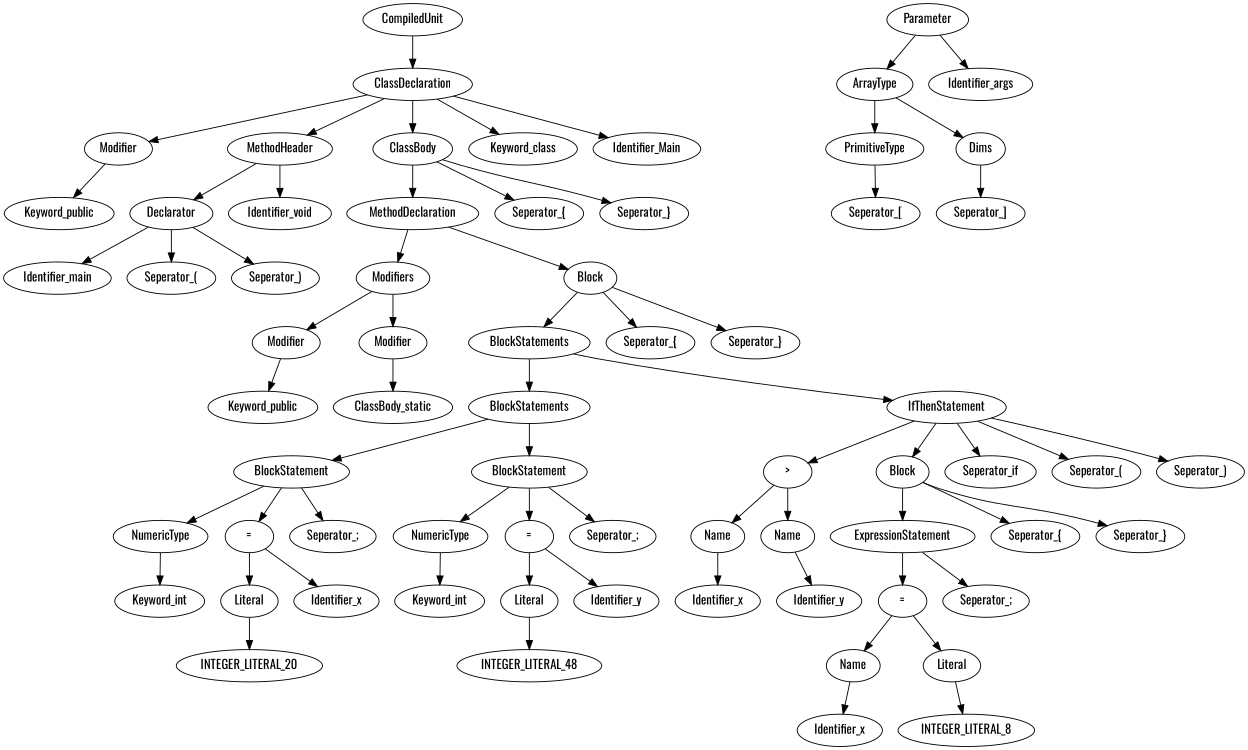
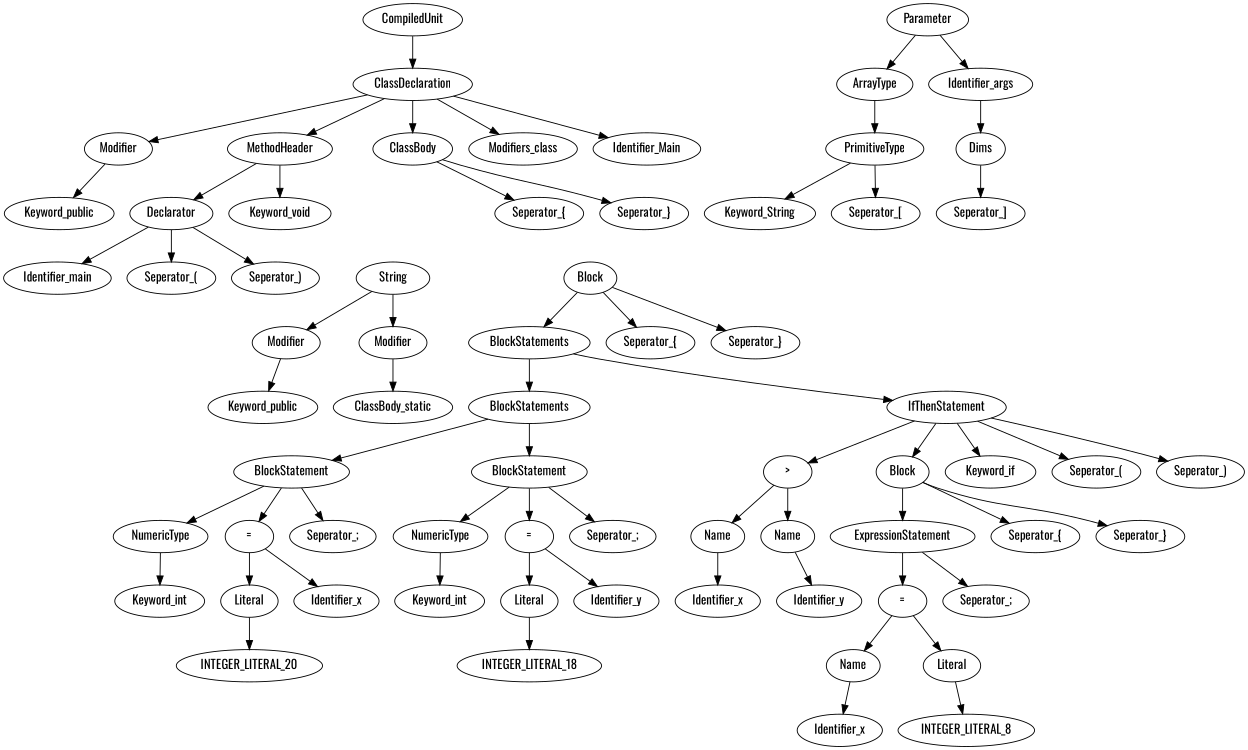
edge "ArrayType" -> "Dims": now "Identifier_args" -> "Dims"
node "Keyword_class": label "Keyword_class" -> "Modifiers_class"
node "Identifier_void": label "Identifier_void" -> "Keyword_void"
node "MethodDeclaration": removed
node "Keyword_String": added
node "Modifiers": label "Modifiers" -> "String"
node "Seperator_if": label "Seperator_if" -> "Keyword_if"
node "INTEGER_LITERAL_48": label "INTEGER_LITERAL_48" -> "INTEGER_LITERAL_18"
